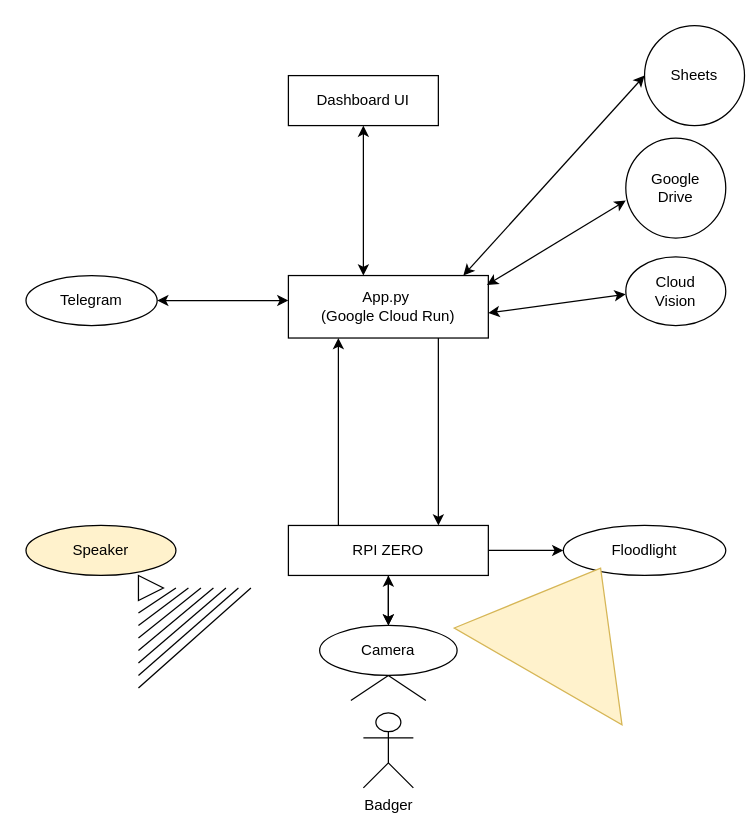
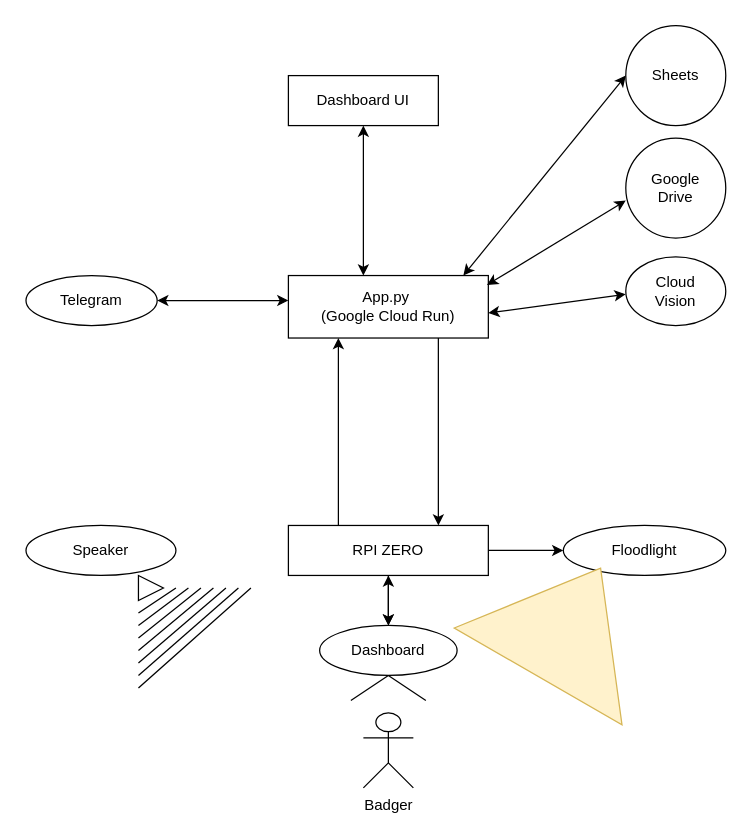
node "Sheets": moved (694, 76) -> (676, 76)
node "Speaker": fillcolor #fff2cc -> #ffffff
node "Camera": label "Camera" -> "Dashboard"
